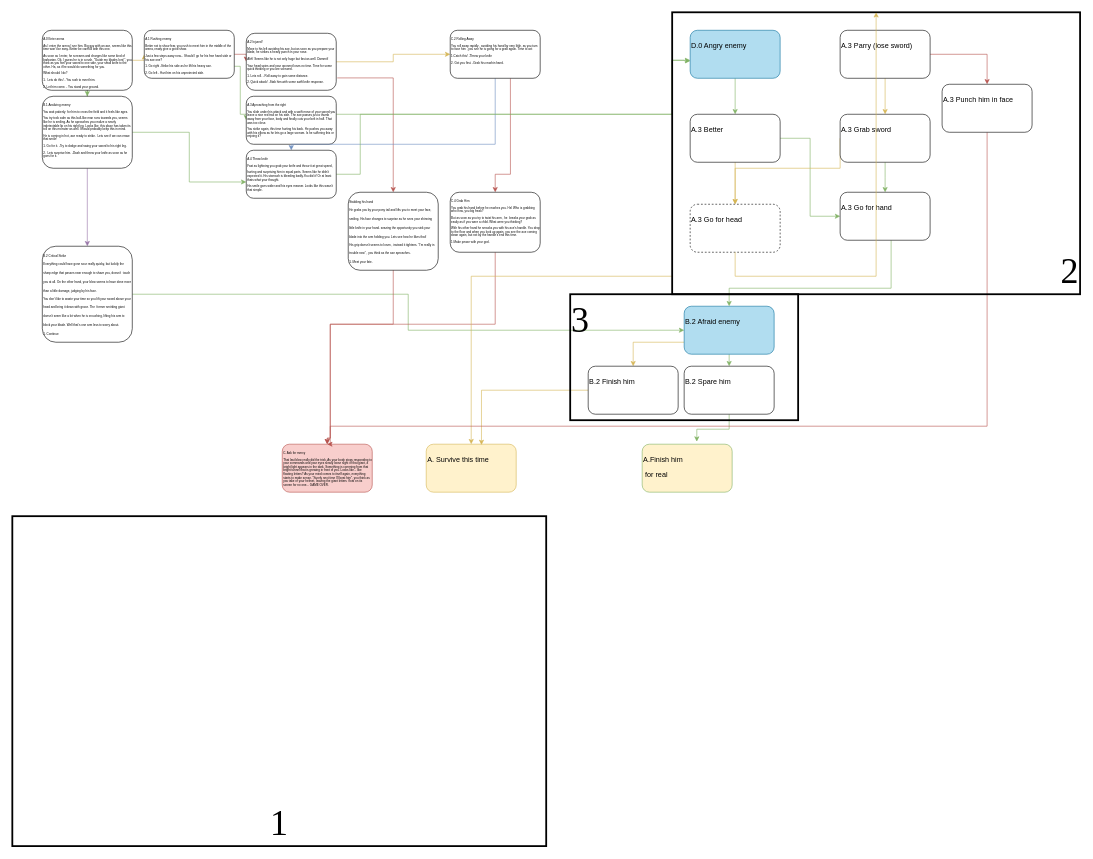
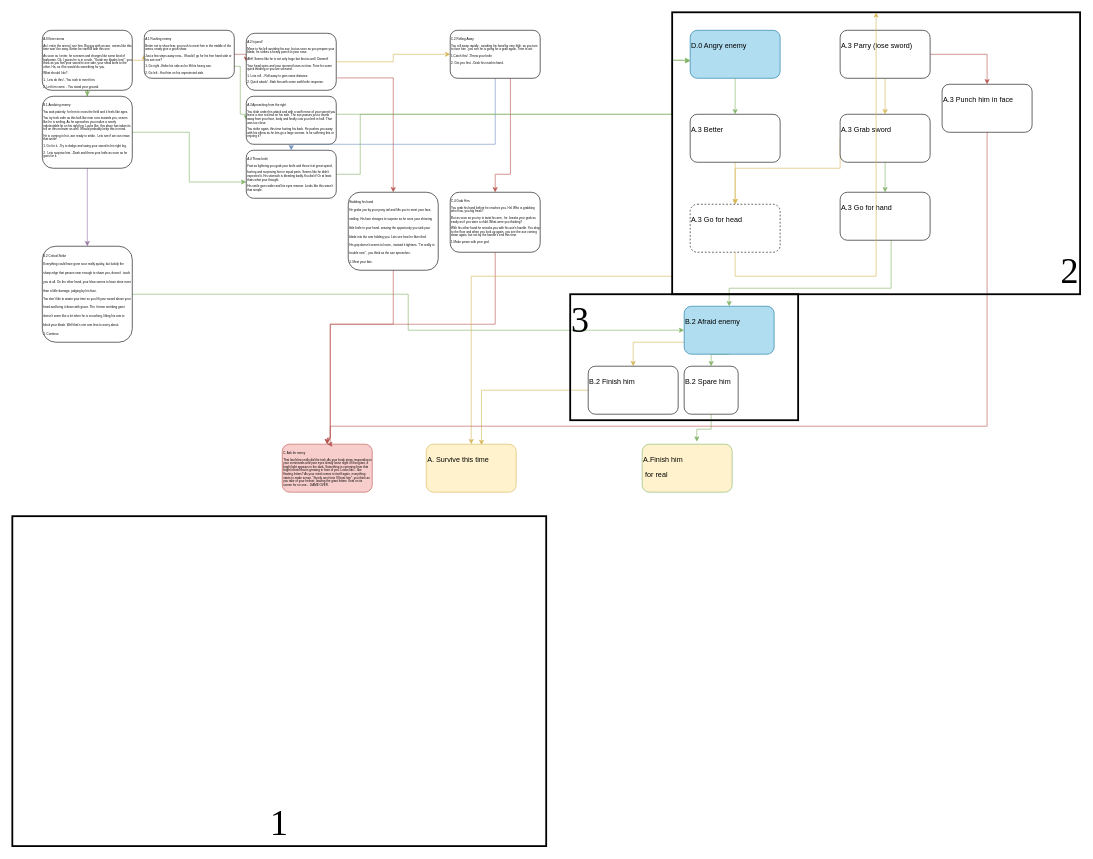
edge "A.3 Better" -> "A.3 Go for hand": removed
node "B.2 Spare him": size 90x48 -> 54x48
